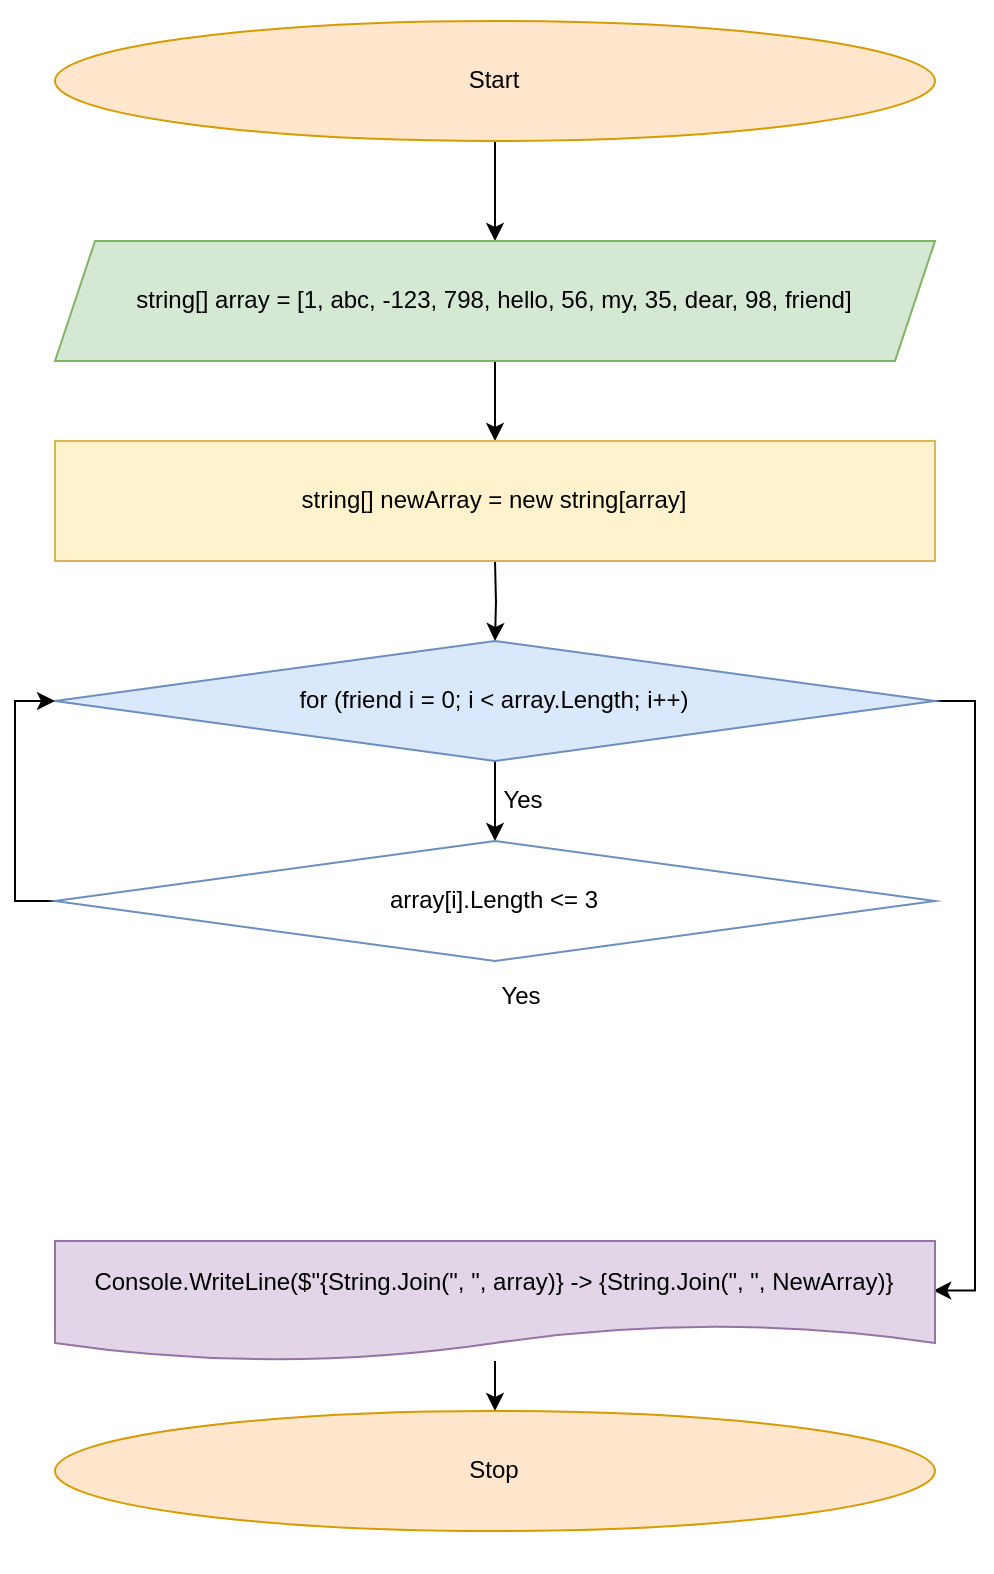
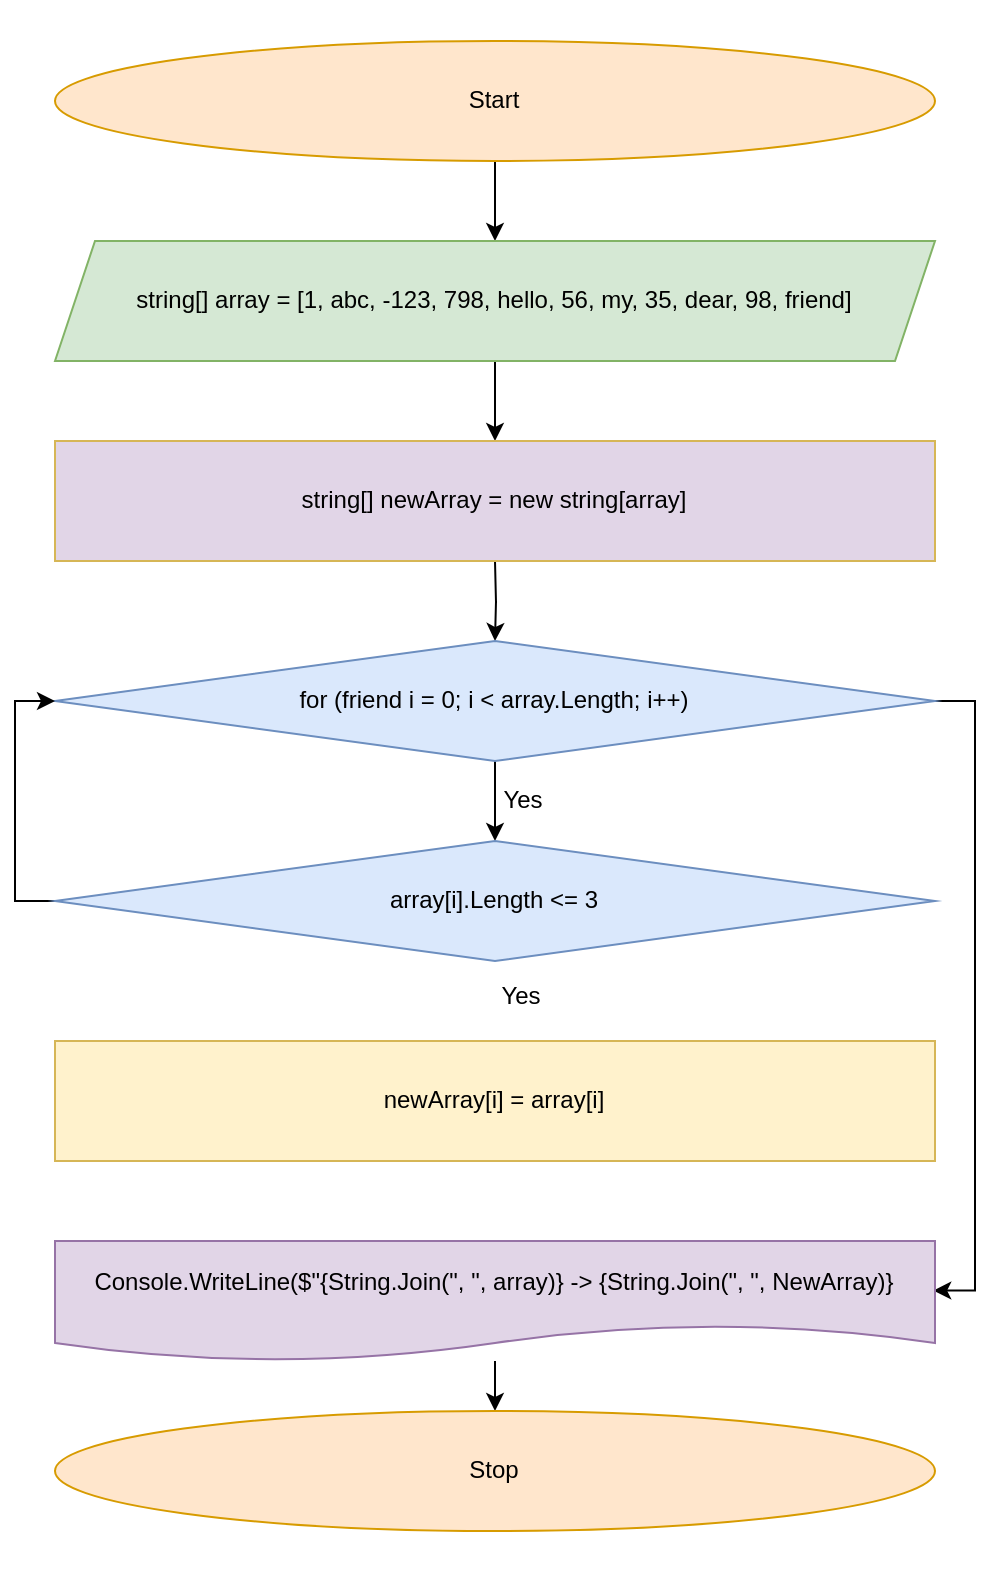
node "Start": moved (495, 81) -> (495, 101)
node "string[] newArray = new string[array]": fillcolor #fff2cc -> #e1d5e7
node "array[i].Length <= 3": fillcolor #ffffff -> #dae8fc
node "newArray[i] = array[i]": added
